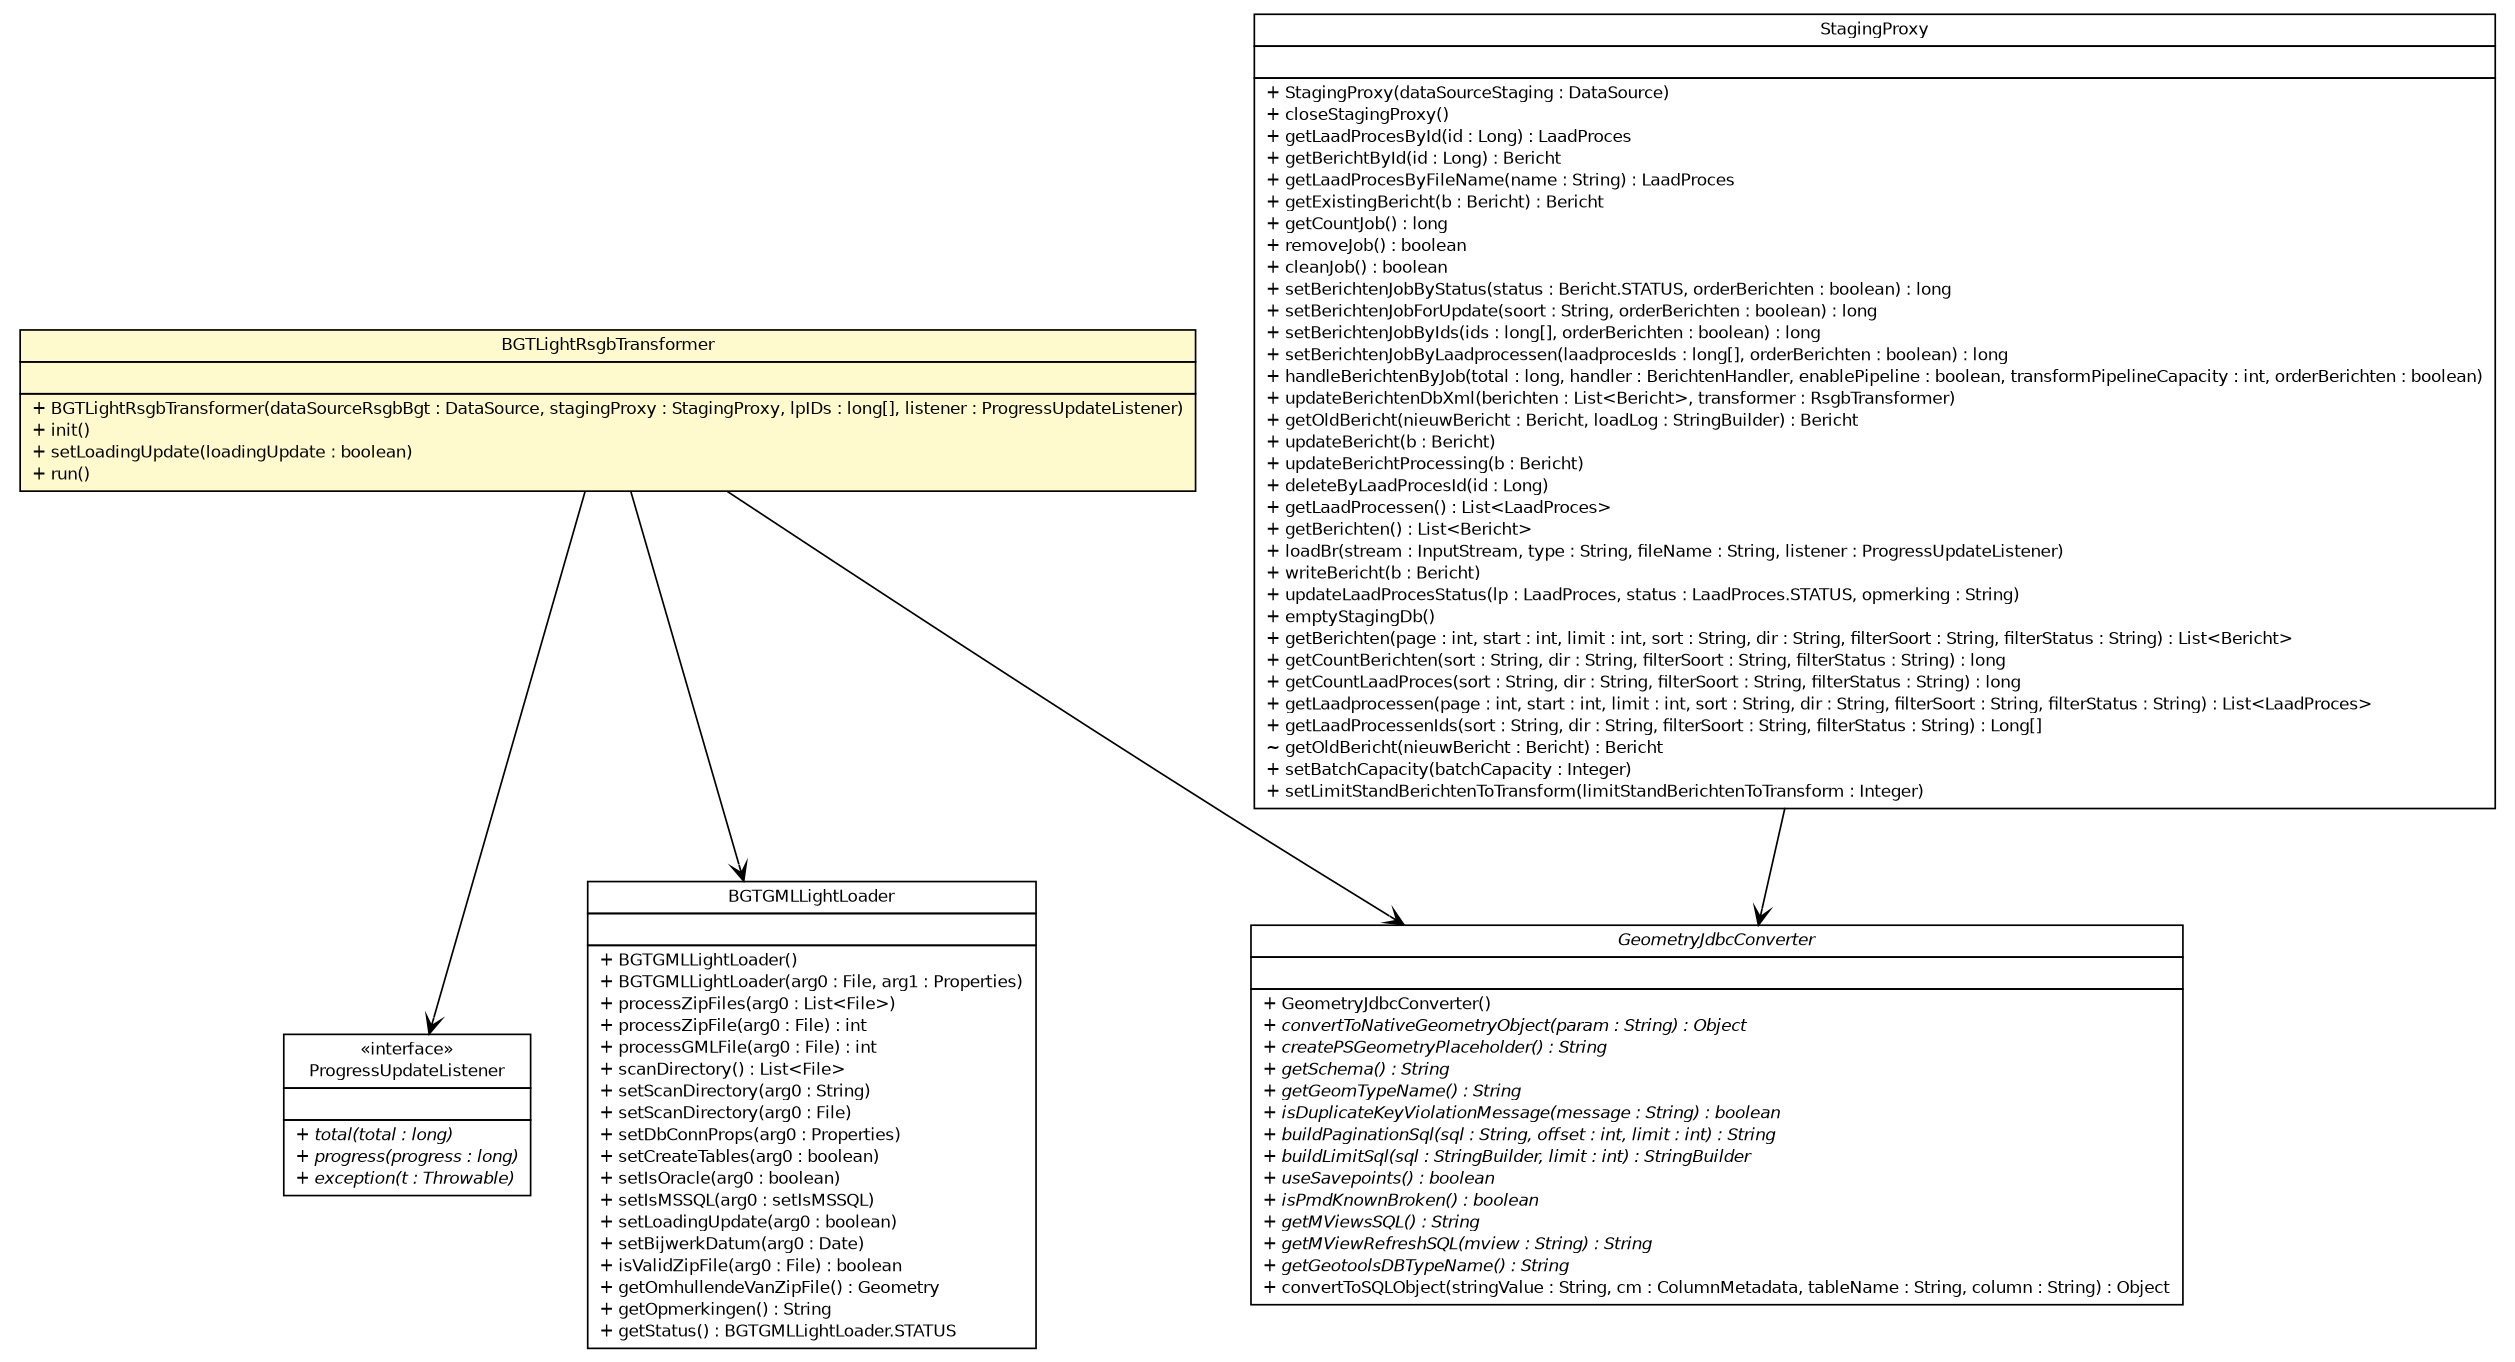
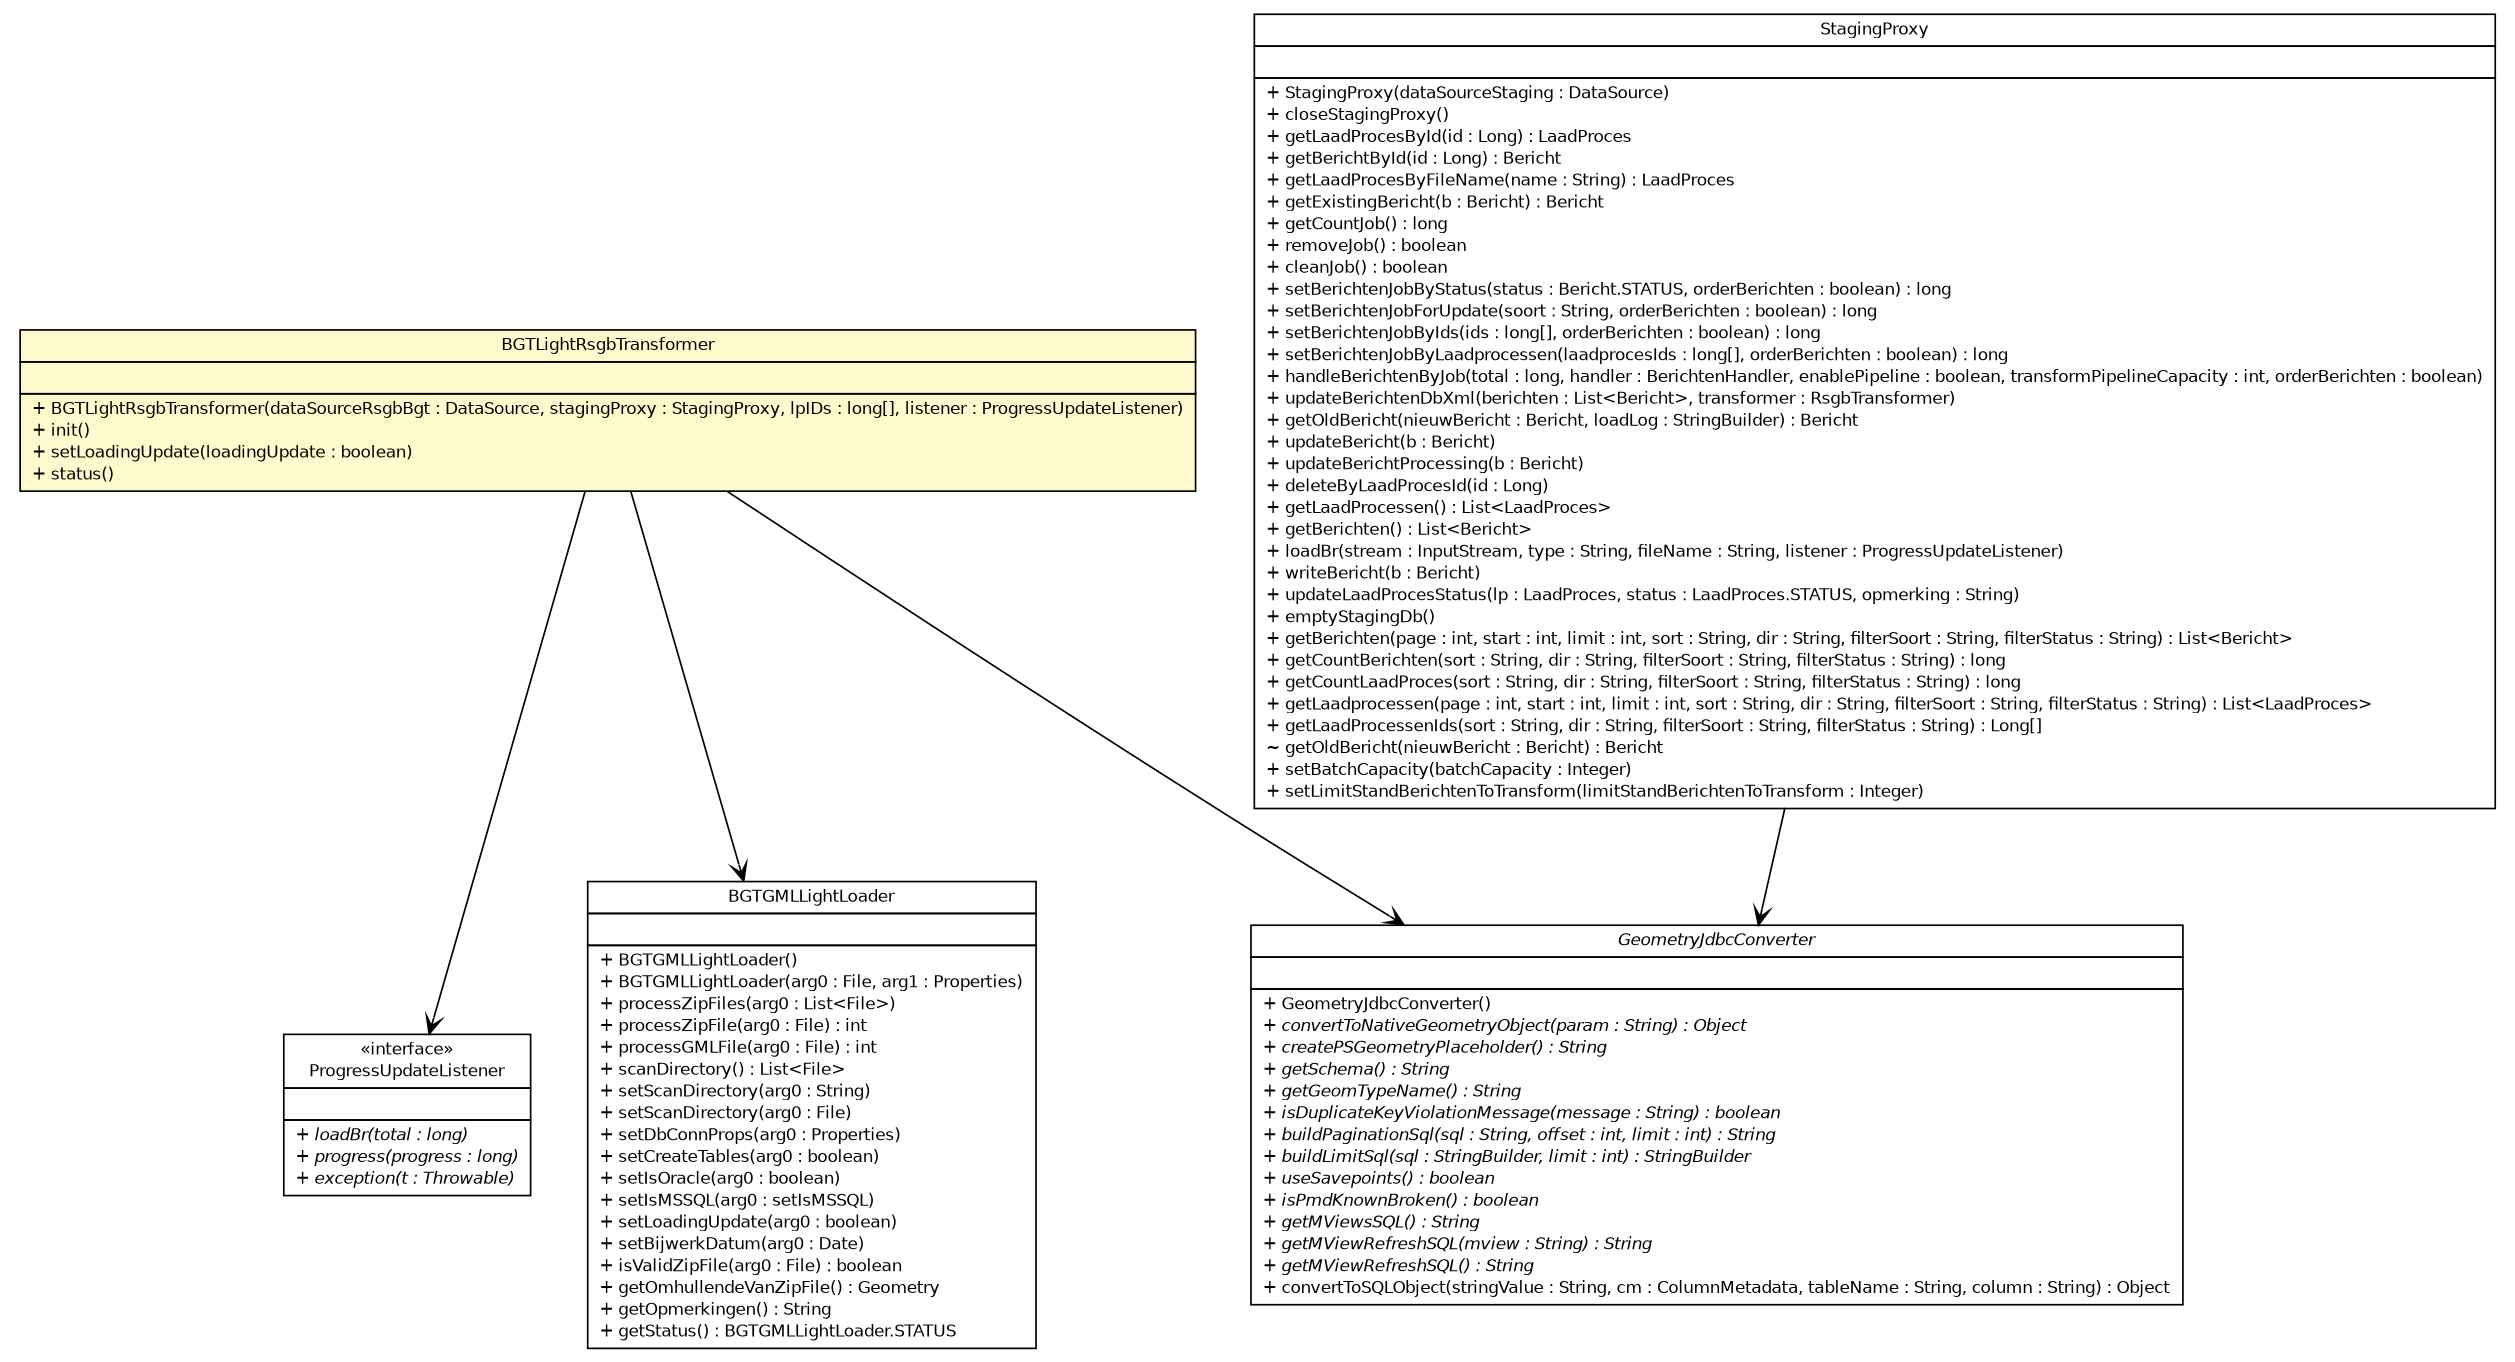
node "BGTLightRsgbTransformer": text "+ run()" -> "+ status()"
node "ProgressUpdateListener": text "+ total(total : long)" -> "+ loadBr(total : long)"
node "GeometryJdbcConverter": text "+ getGeotoolsDBTypeName() : String" -> "+ getMViewRefreshSQL() : String"
